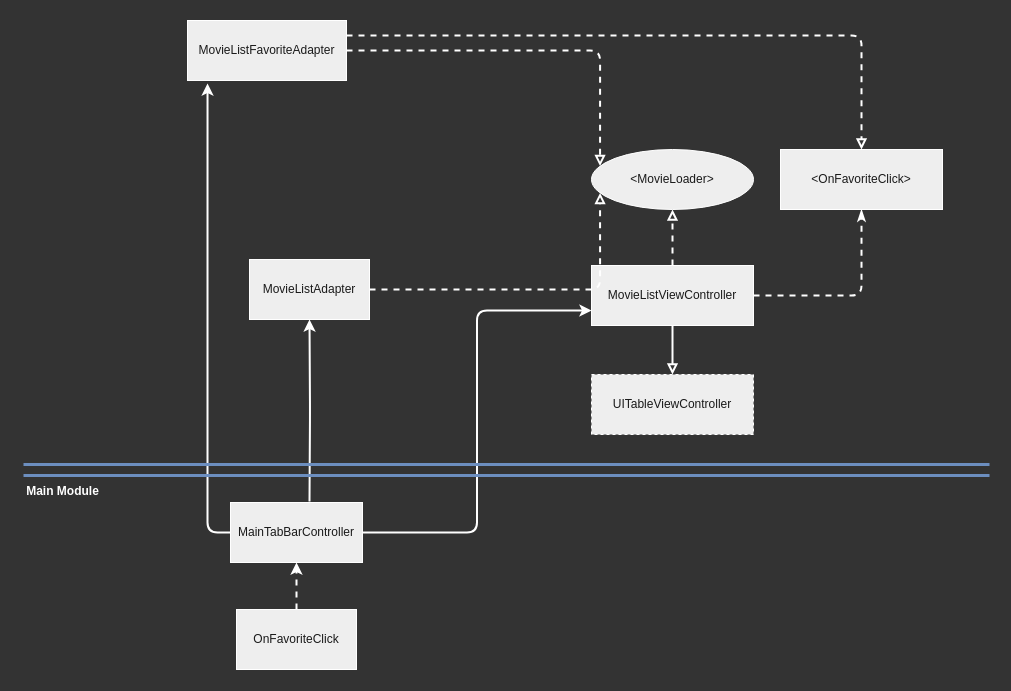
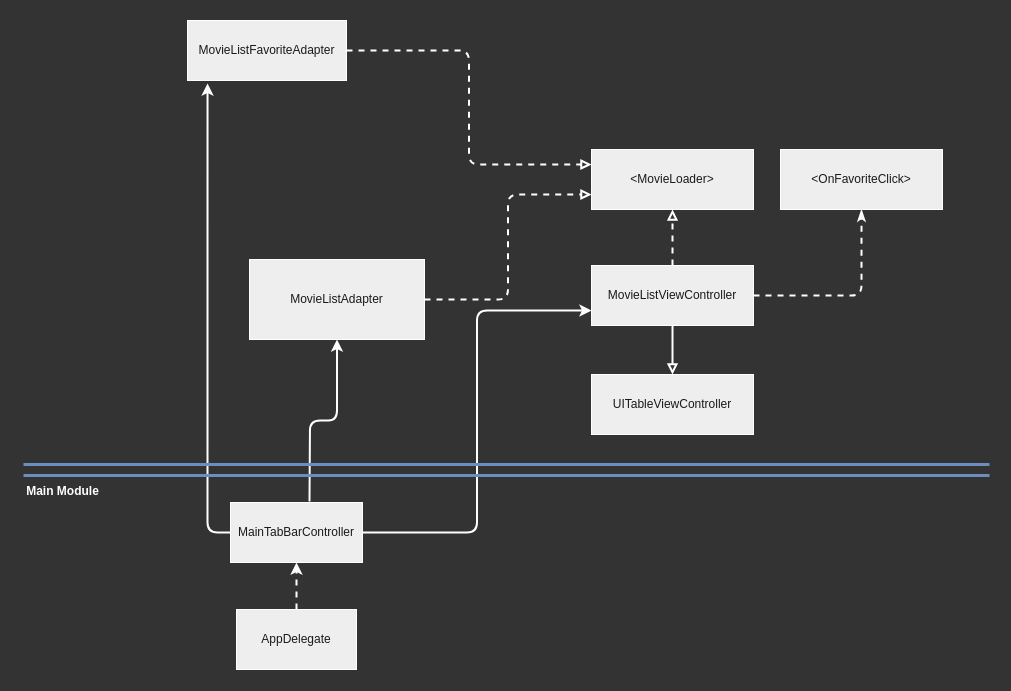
edge "MovieListFavoriteAdapter" -> "<OnFavoriteClick>": removed
node "<MovieLoader>": shape ellipse -> rectangle
node "MovieListAdapter": size 120x60 -> 175x80
node "UITableViewController": style dashed -> solid
node "OnFavoriteClick": label "OnFavoriteClick" -> "AppDelegate"
